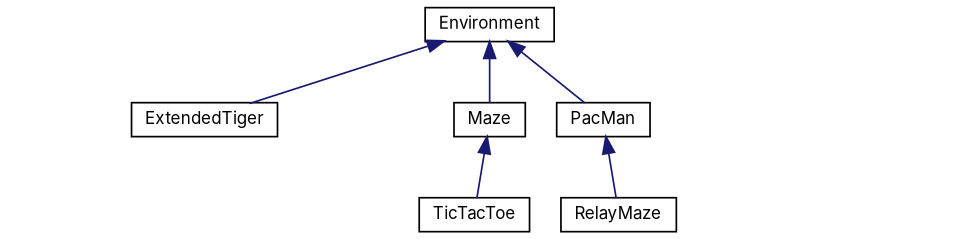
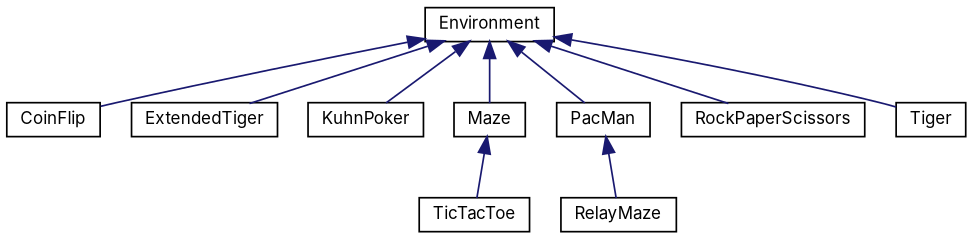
node "CoinFlip": added
node "KuhnPoker": added
node "RockPaperScissors": added
node "Tiger": added
